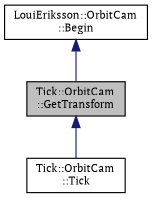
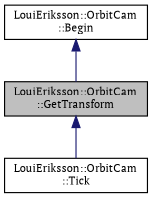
node "Tick::OrbitCam ::GetTransform": label "Tick::OrbitCam ::GetTransform" -> "LouiEriksson::OrbitCam ::GetTransform"
node "Tick::OrbitCam ::Tick": label "Tick::OrbitCam ::Tick" -> "LouiEriksson::OrbitCam ::Tick"
